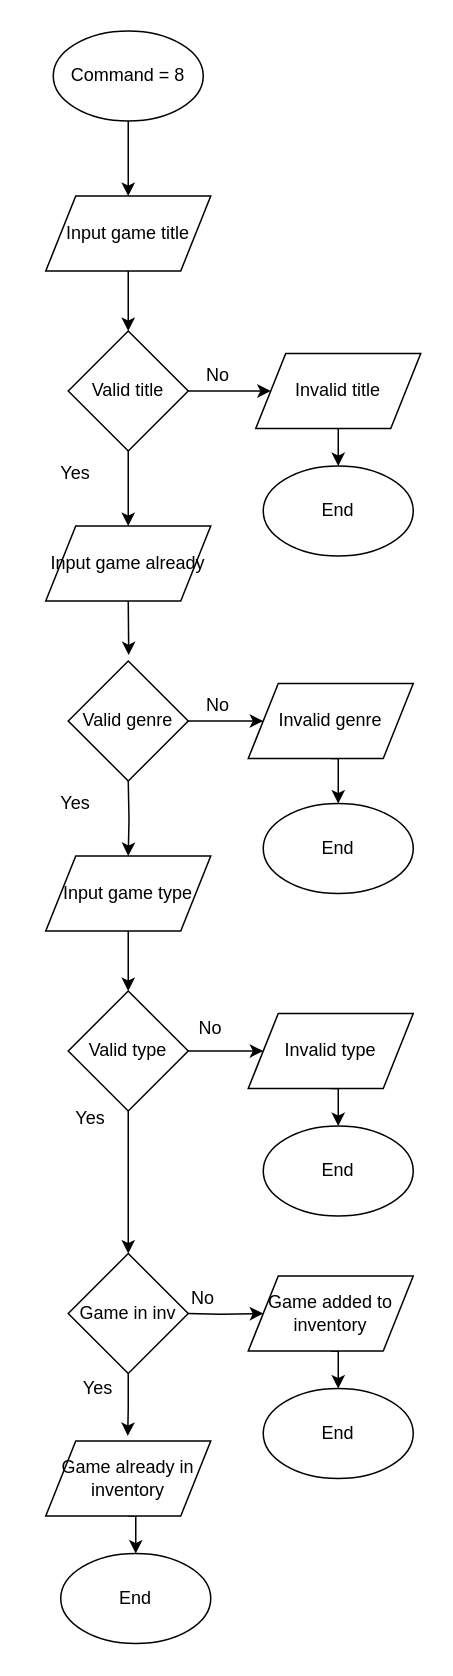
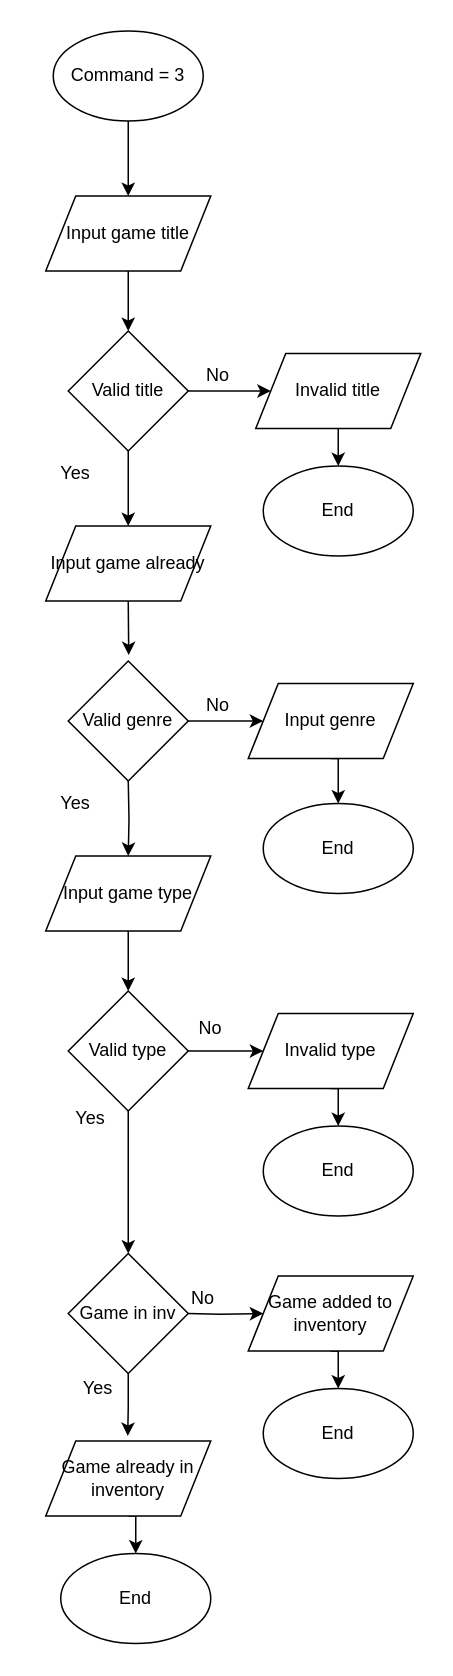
node "Command = 8": label "Command = 8" -> "Command = 3"
node "Invalid genre": label "Invalid genre" -> "Input genre"
